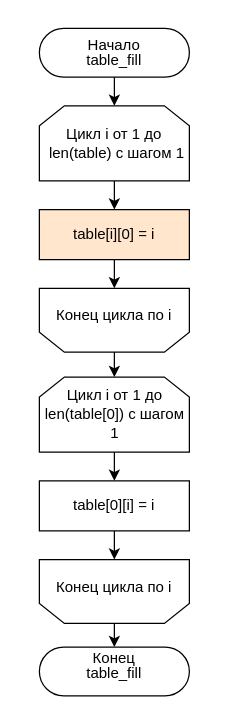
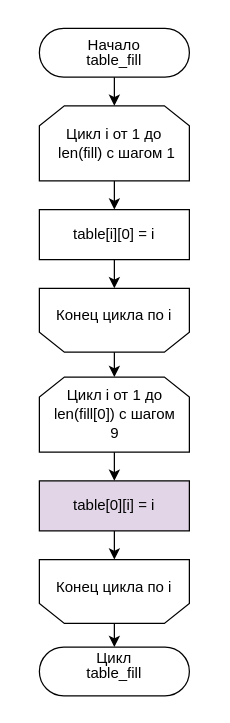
node "len(table) с шагом 1": label "len(table) с шагом 1" -> "len(fill) с шагом 1"
node "table[i][0] = i": fillcolor #ffe6cc -> #ffffff
node "len(table[0]) с шагом": label "len(table[0]) с шагом" -> "len(fill[0]) с шагом"
node "1": label "1" -> "9"
node "table[0][i] = i": fillcolor #ffffff -> #e1d5e7
node "Конец": label "Конец" -> "Цикл"
